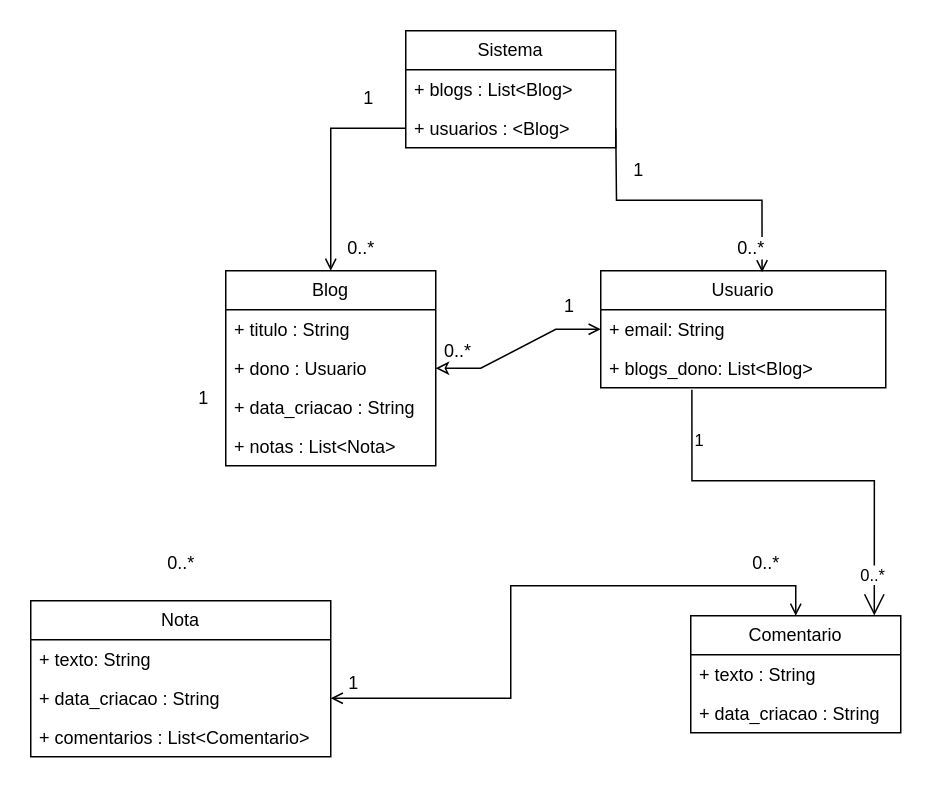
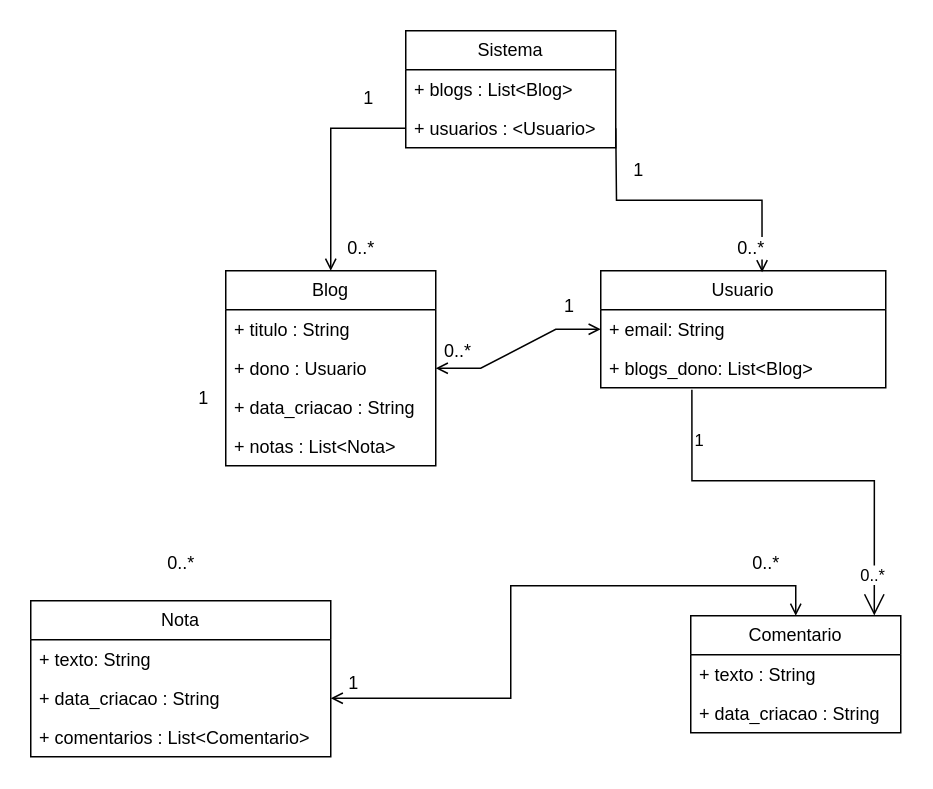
node "+ usuarios : <Blog>": label "+ usuarios : <Blog>" -> "+ usuarios : <Usuario>"
edge "+ email: String" -- "+ dono : Usuario": arrowhead classic -> open
